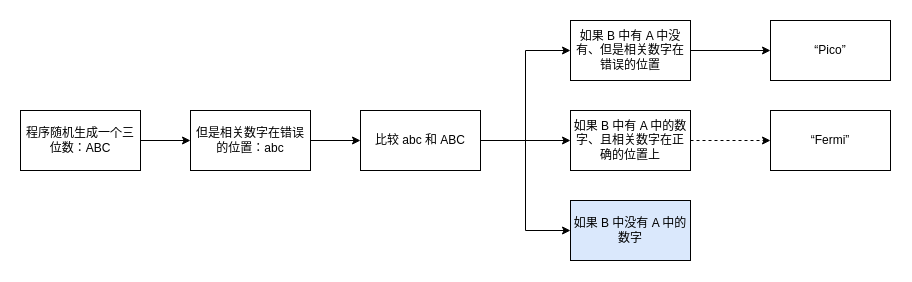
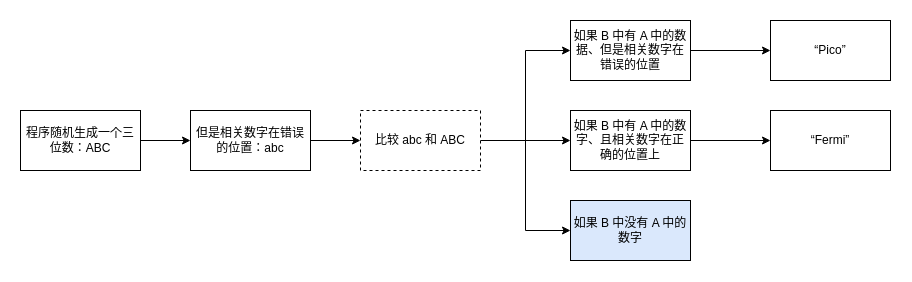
node "如果 B 中有 A 中没有、但是相关数字在错误的位置": label "如果 B 中有 A 中没有、但是相关数字在错误的位置" -> "如果 B 中有 A 中的数据、但是相关数字在错误的位置"
node "比较 abc 和 ABC": style solid -> dashed
edge "如果 B 中有 A 中的数字、且相关数字在正确的位置上" -> "“Fermi”": style dashed -> solid
